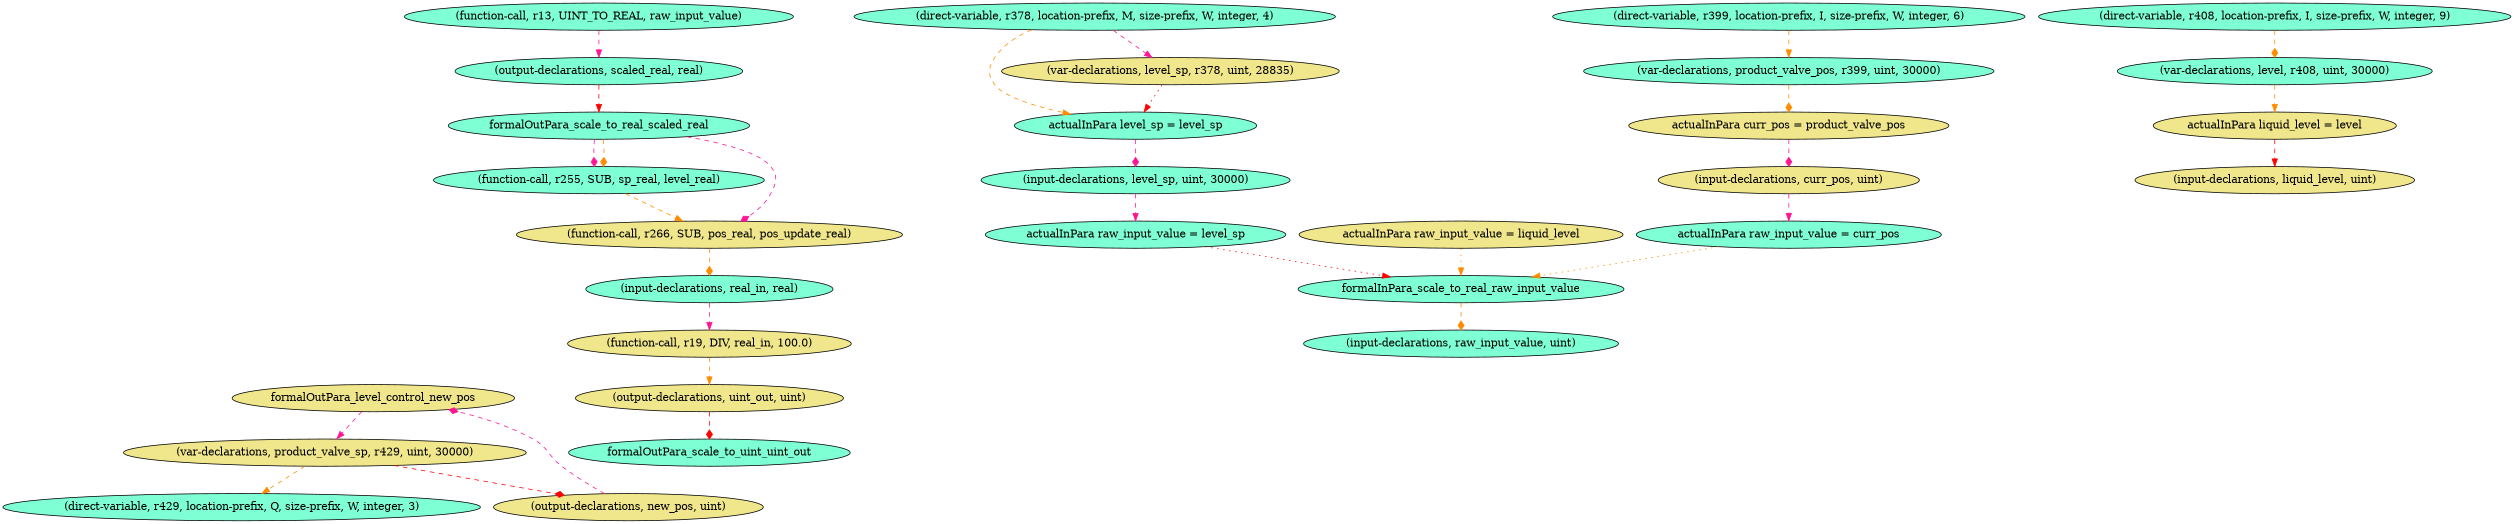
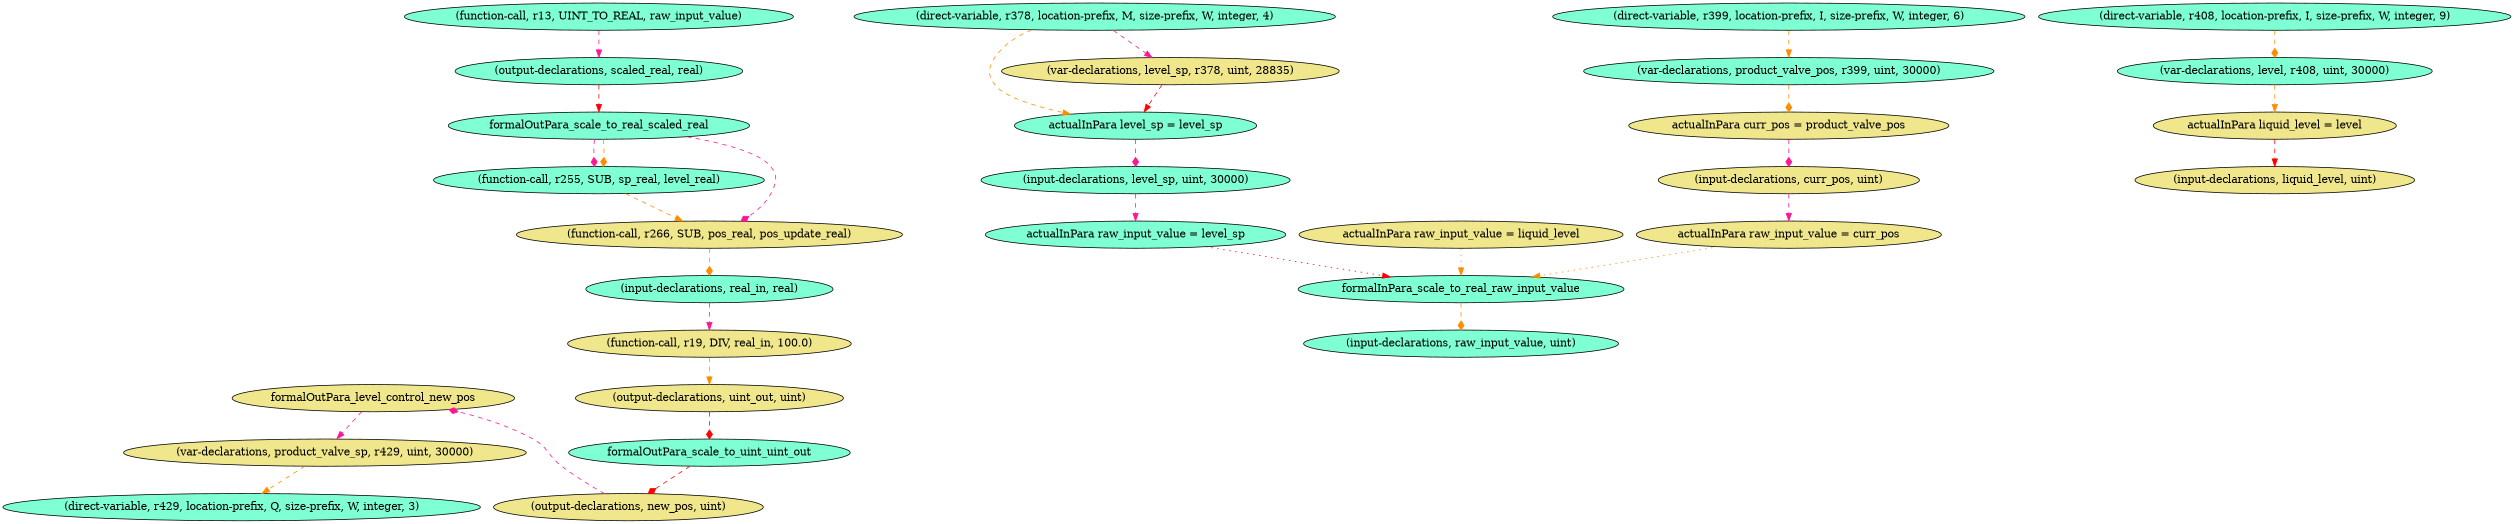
edge "(var-declarations, level_sp, r378, uint, 28835)" -> "actualInPara level_sp = level_sp": style dotted -> dashed
node "actualInPara raw_input_value = curr_pos": fillcolor aquamarine -> khaki
edge "(var-declarations, product_valve_sp, r429, uint, 30000)" -> "(output-declarations, new_pos, uint)": now "formalOutPara_scale_to_uint_uint_out" -> "(output-declarations, new_pos, uint)"
